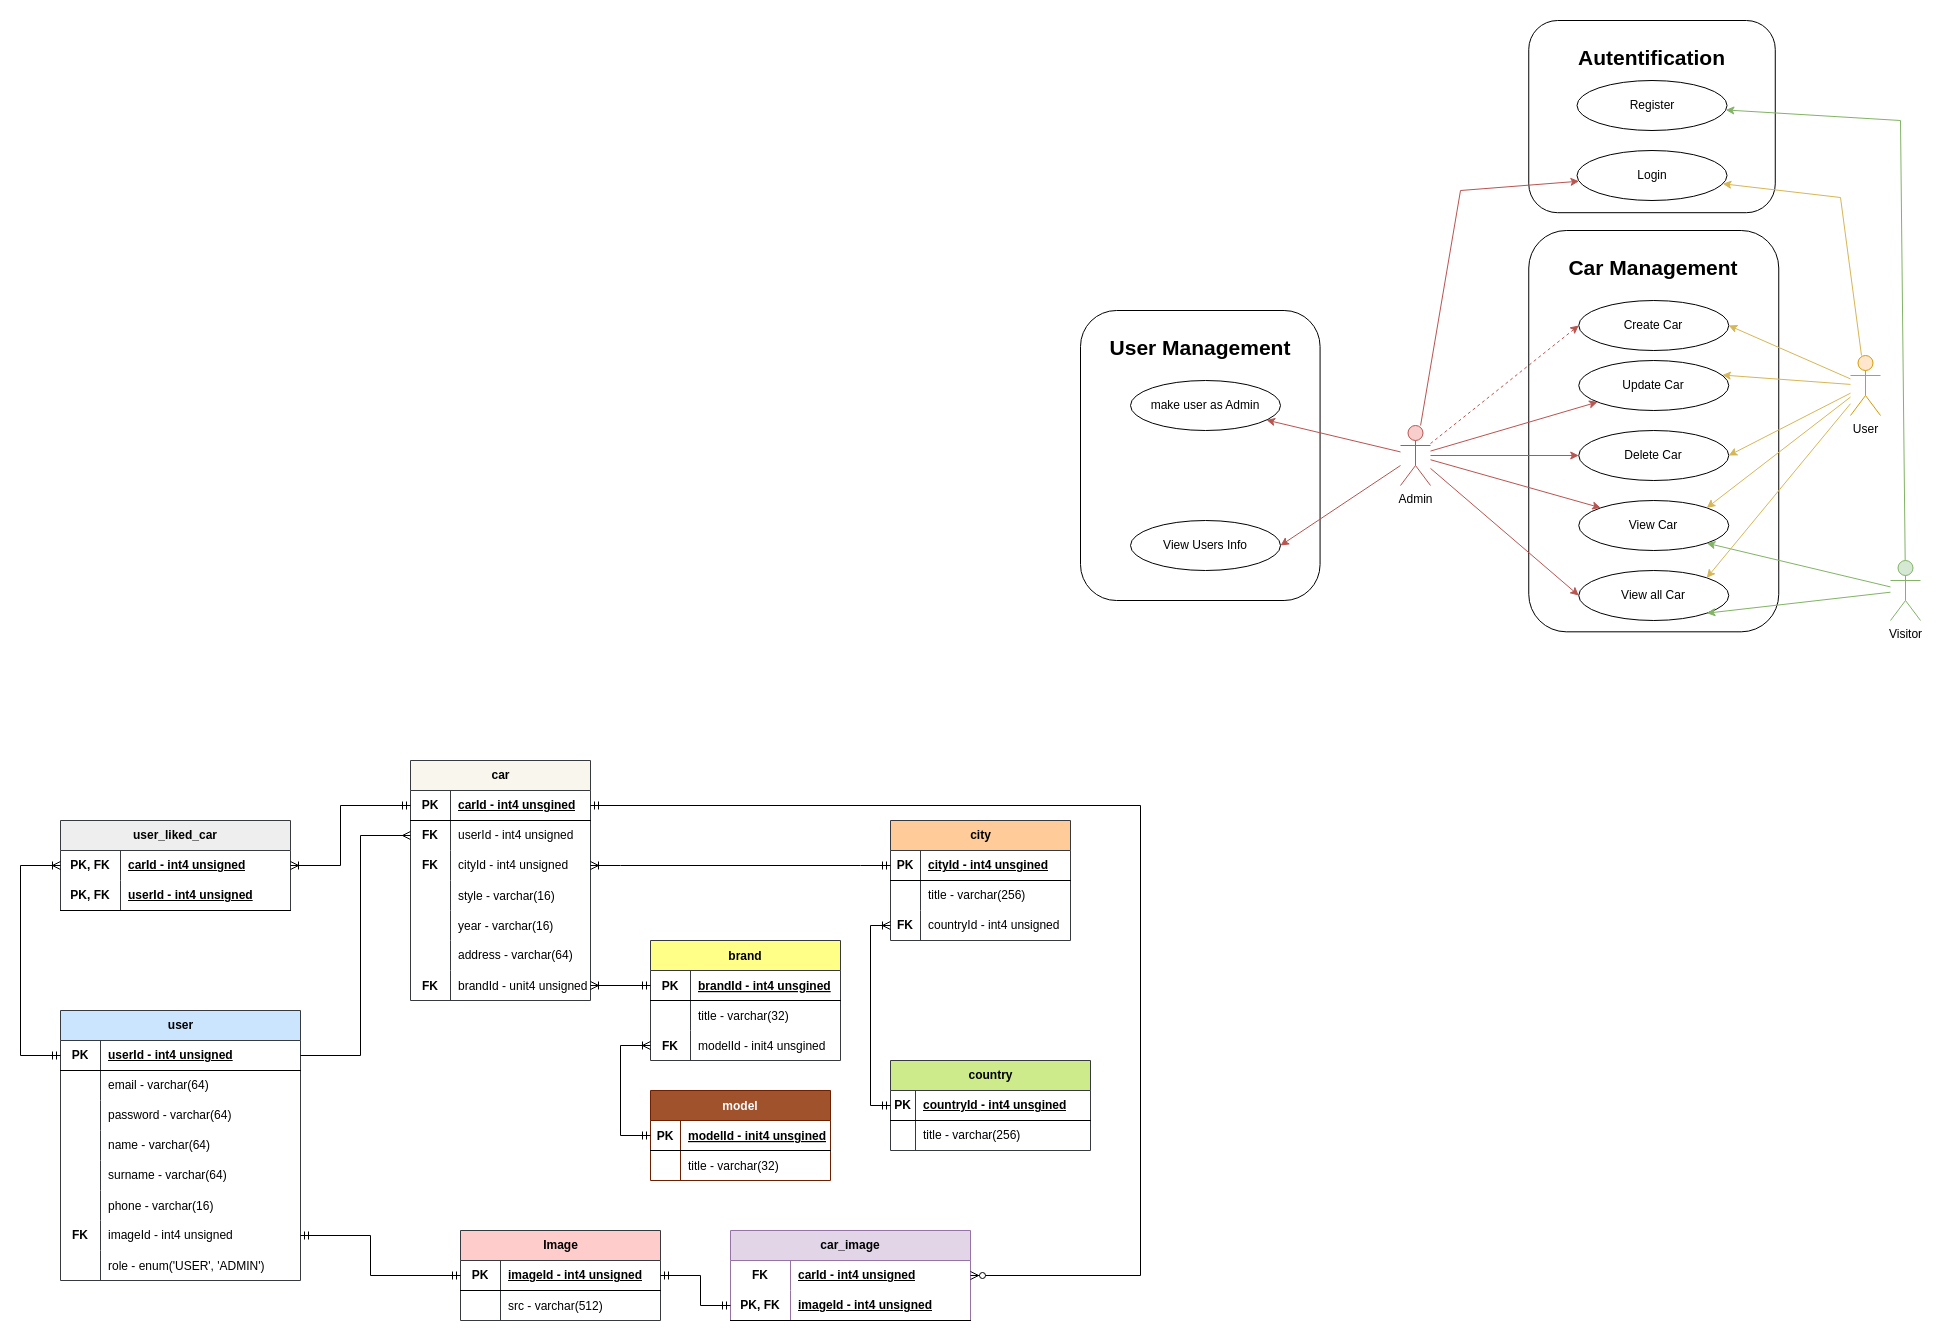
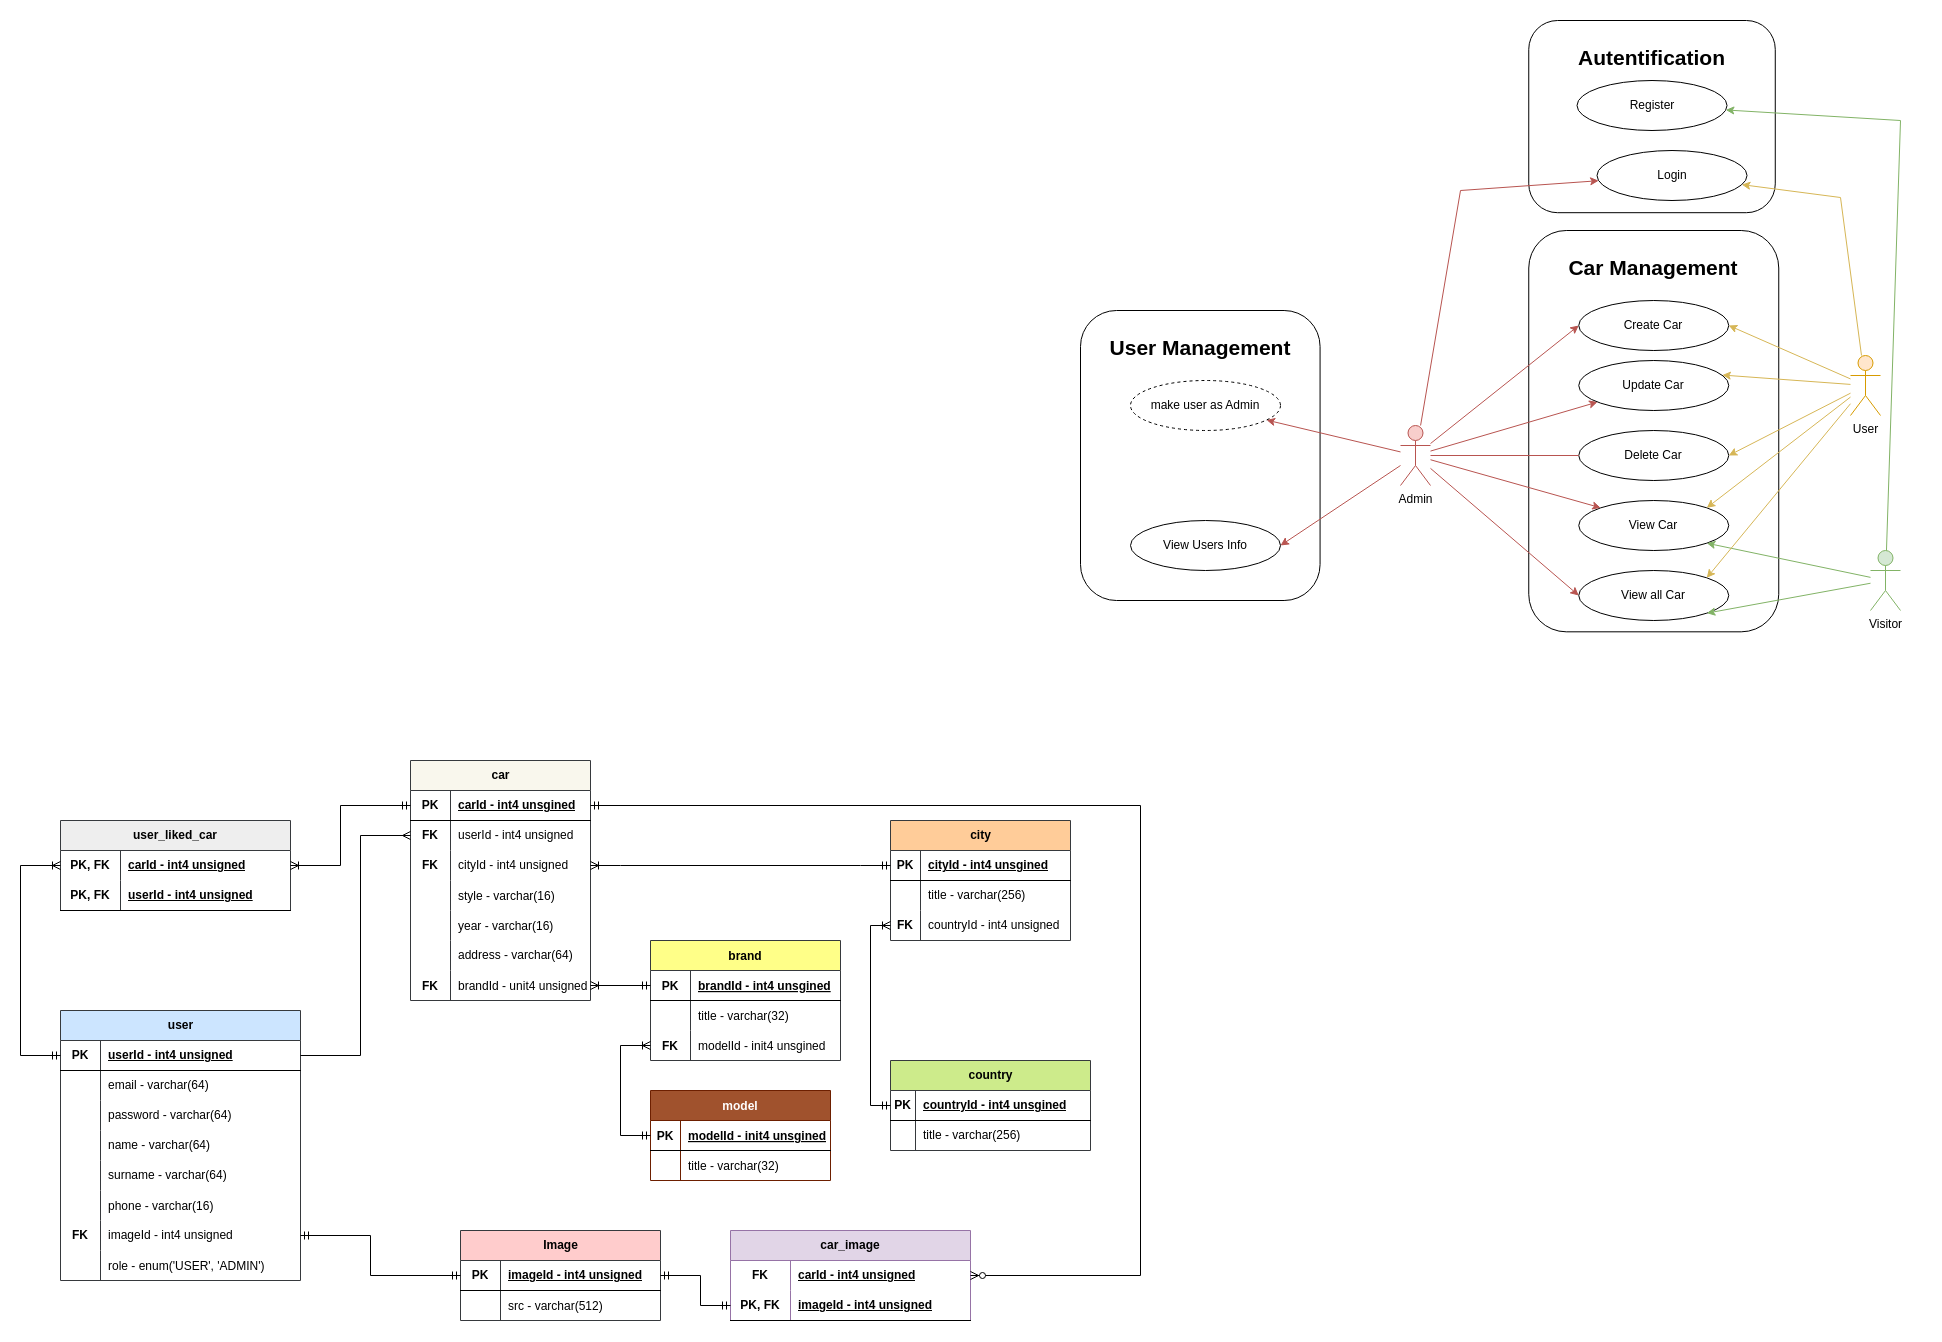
node "Login": moved (1652, 176) -> (1672, 176)
edge "Admin" -> "Create Car": style dashed -> solid
node "make user as Admin": style solid -> dashed
edge "Admin" -> "Delete Car": arrowhead classic -> none
node "Visitor": moved (1906, 591) -> (1886, 581)
